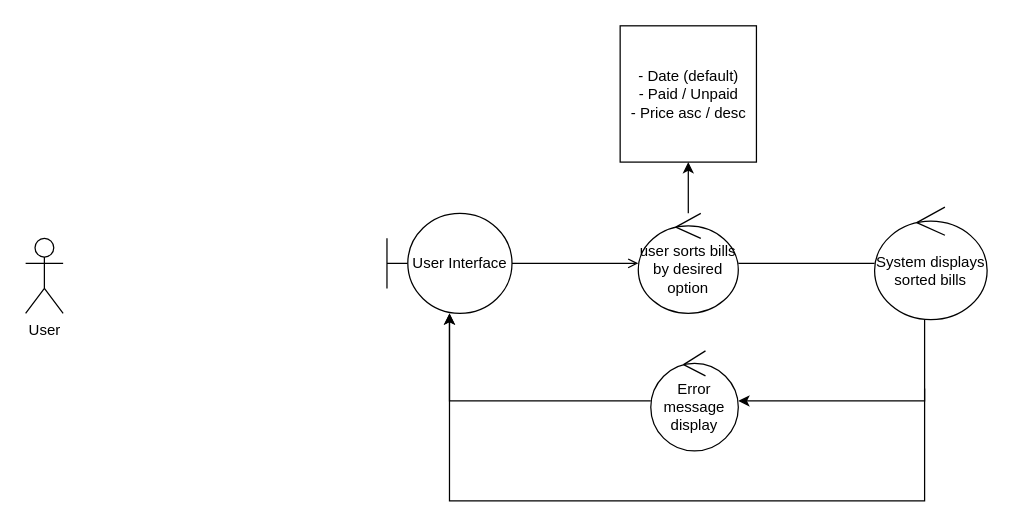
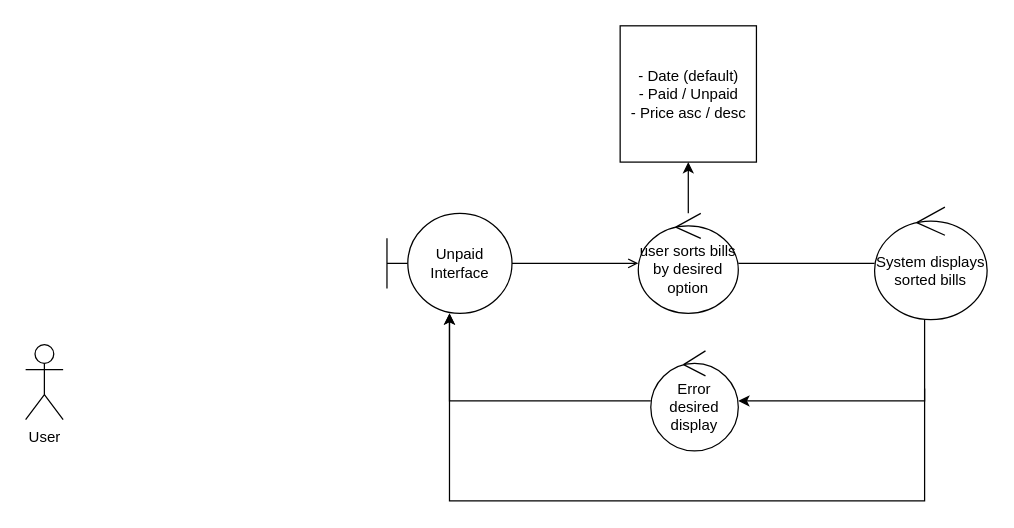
node "User Interface": label "User Interface" -> "Unpaid Interface"
node "User": moved (44, 276) -> (44, 382)
node "Error message display": label "Error message display" -> "Error desired display"
